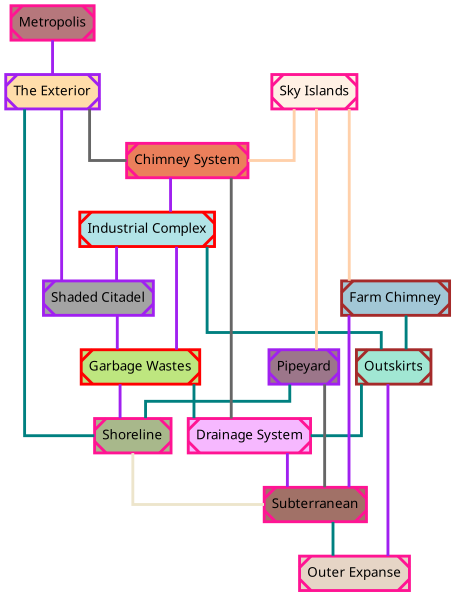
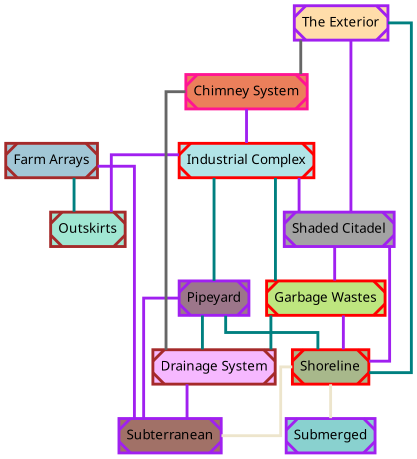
node "Metropolis": removed
node "Sky Islands": removed
edge "Industrial Complex" -- "Pipeyard": added
edge "Industrial Complex" -- "Garbage Wastes": color purple -> teal
node "Farm Chimney": label "Farm Chimney" -> "Farm Arrays"
edge "Shaded Citadel" -- "Shoreline": added
edge "Industrial Complex" -- "Outskirts": color teal -> purple
edge "Pipeyard" -- "Subterranean": color gray40 -> purple
edge "Outskirts" -- "Drainage System": now "Pipeyard" -- "Drainage System"
node "Shoreline": color deeppink -> red
node "Drainage System": color deeppink -> brown
node "Submerged": added
node "Subterranean": color deeppink -> purple
node "Outer Expanse": removed
